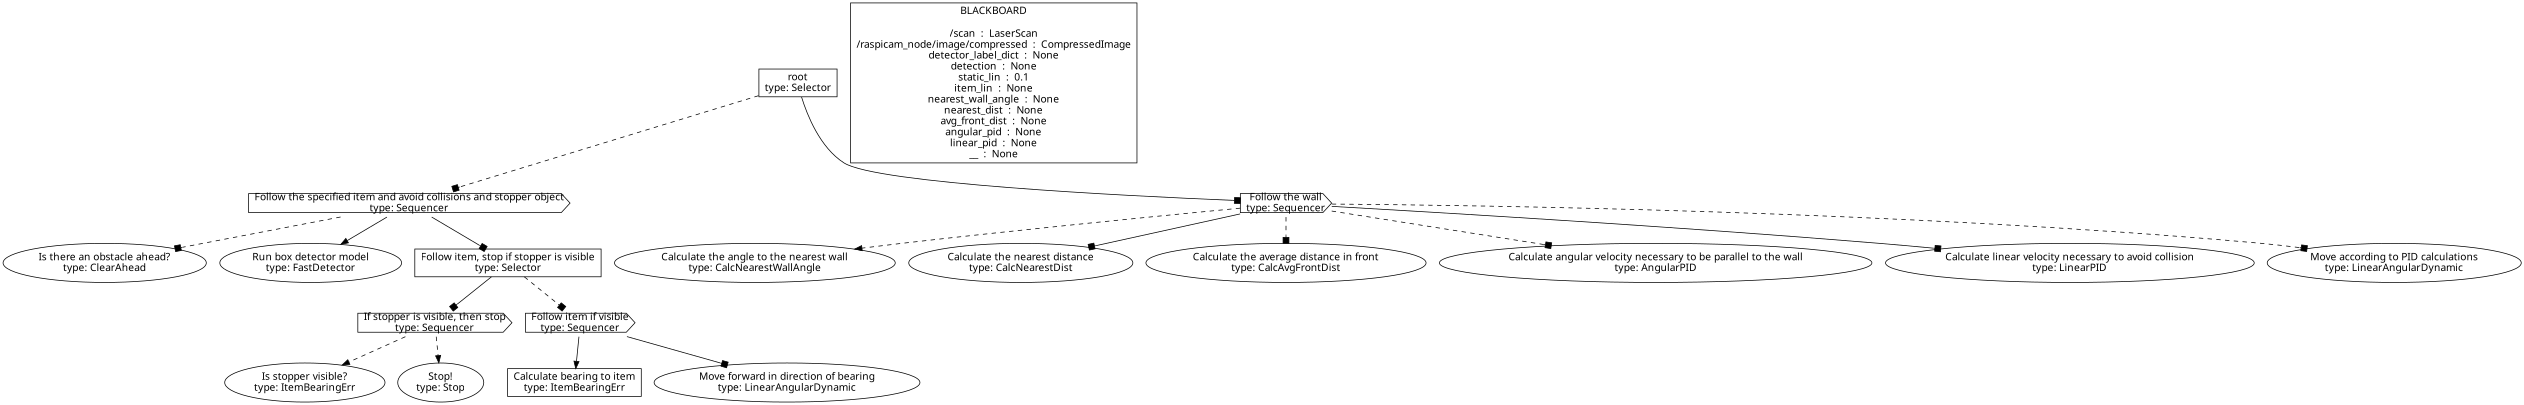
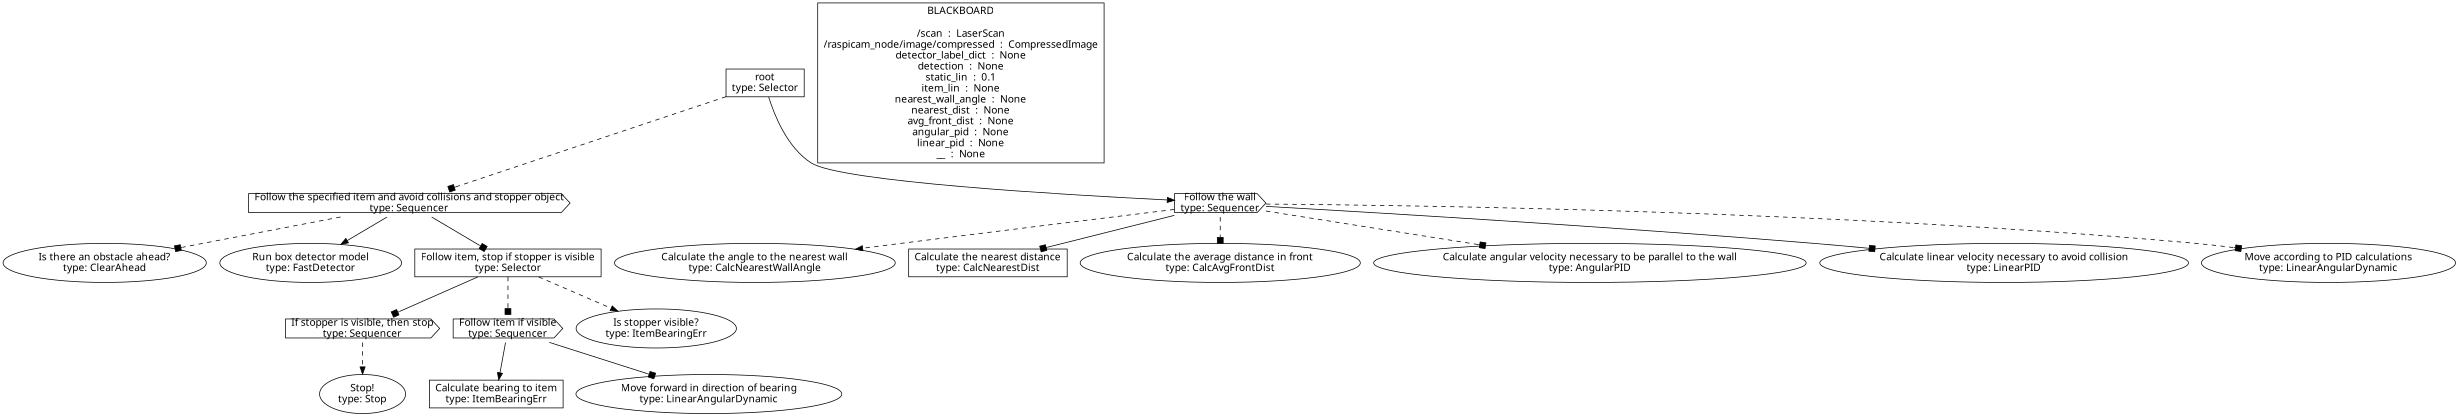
edge "root type: Selector" -> "Follow the wall type: Sequencer": arrowhead box -> normal
node "Calculate the nearest distance type: CalcNearestDist": shape ellipse -> box
edge "If stopper is visible, then stop type: Sequencer" -> "Is stopper visible? type: ItemBearingErr": now "Follow item, stop if stopper is visible type: Selector" -> "Is stopper visible? type: ItemBearingErr"
